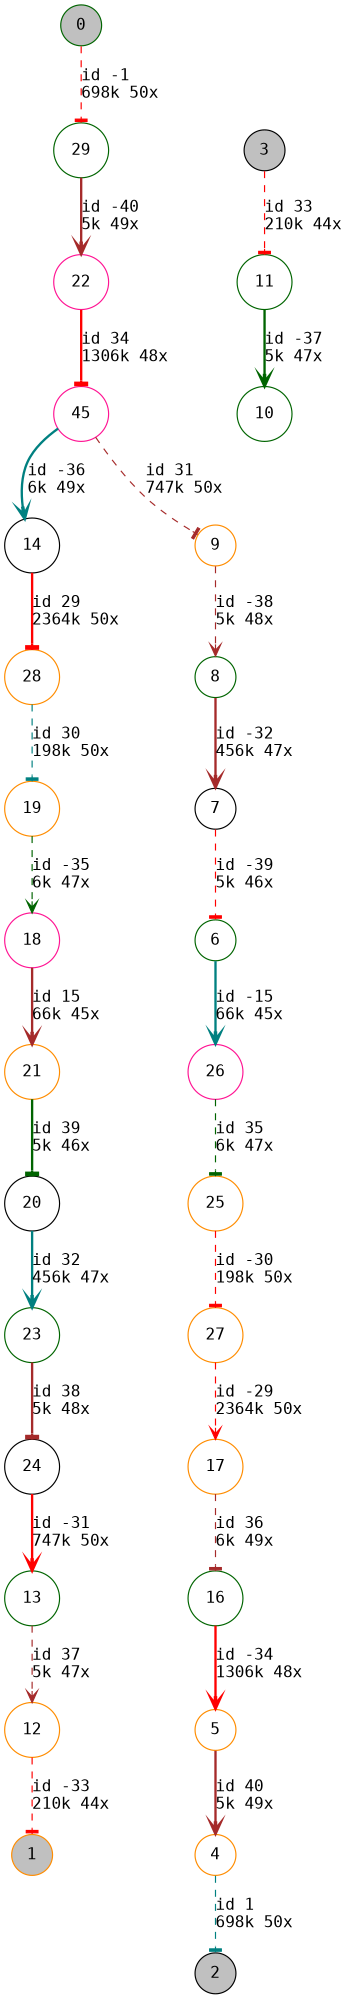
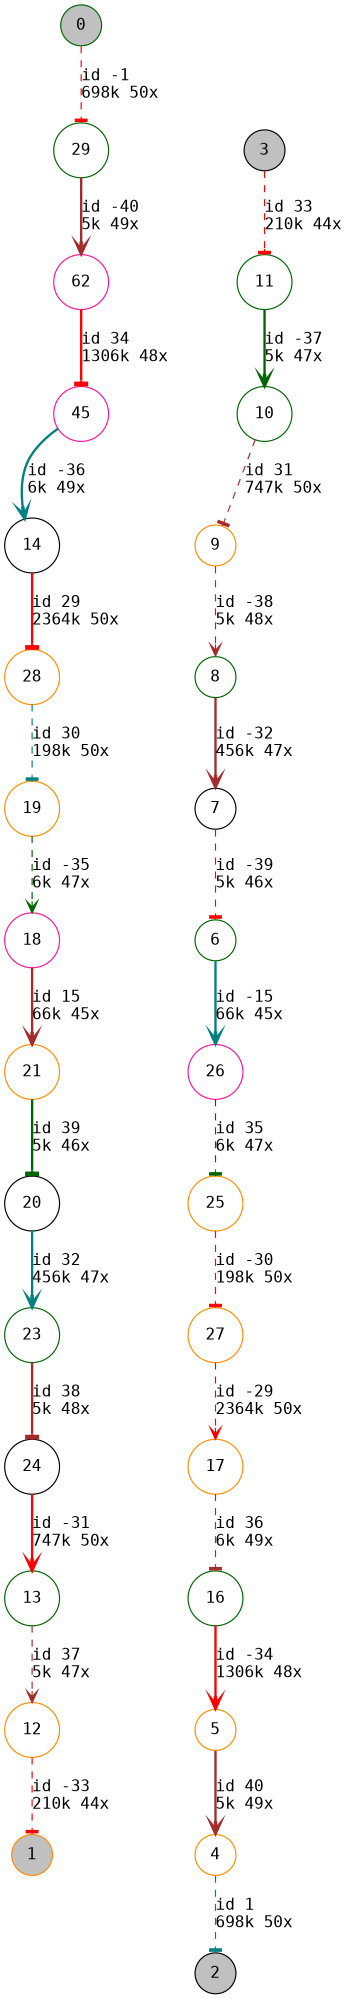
node "22": label "22" -> "62"
edge "45" -> "9": now "10" -> "9"
